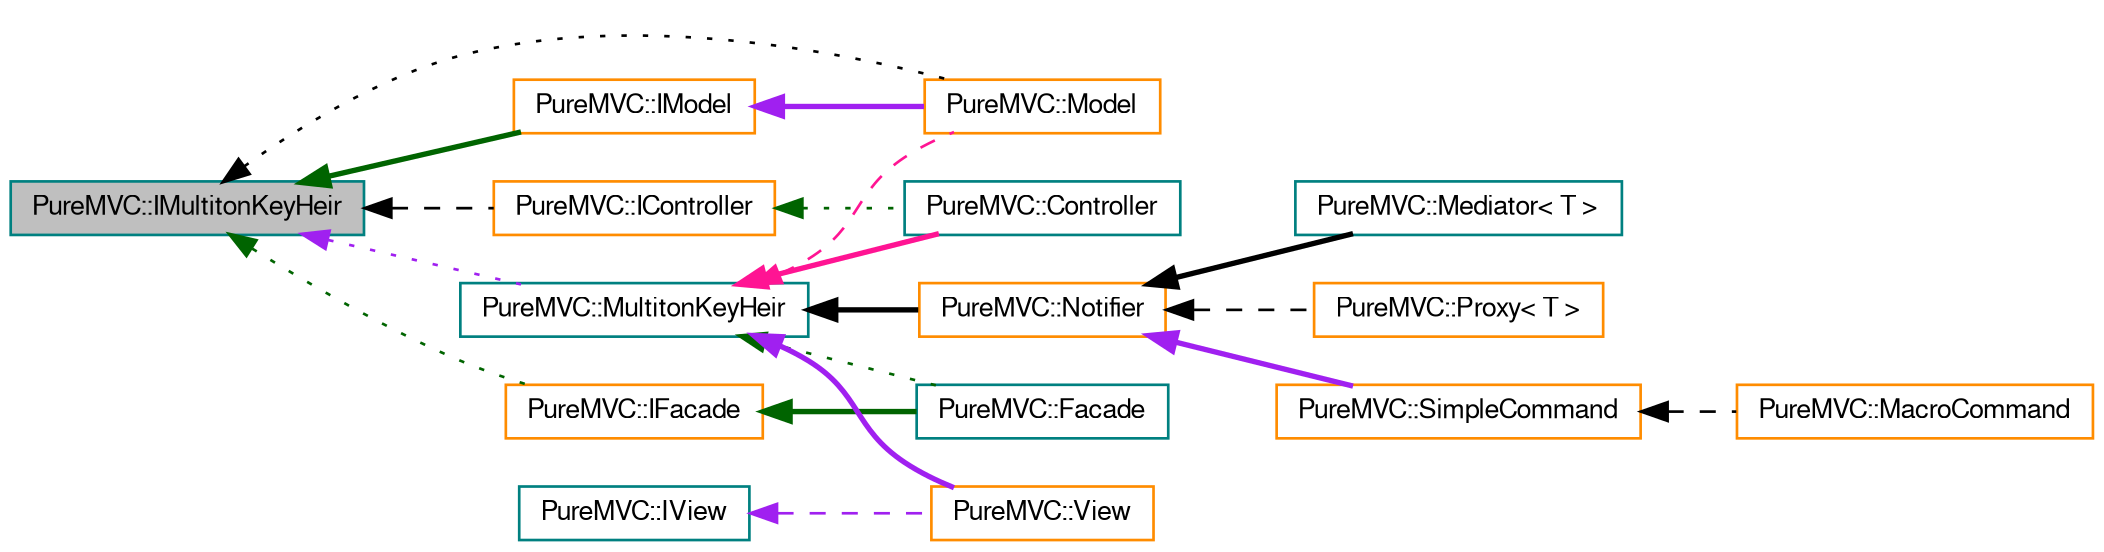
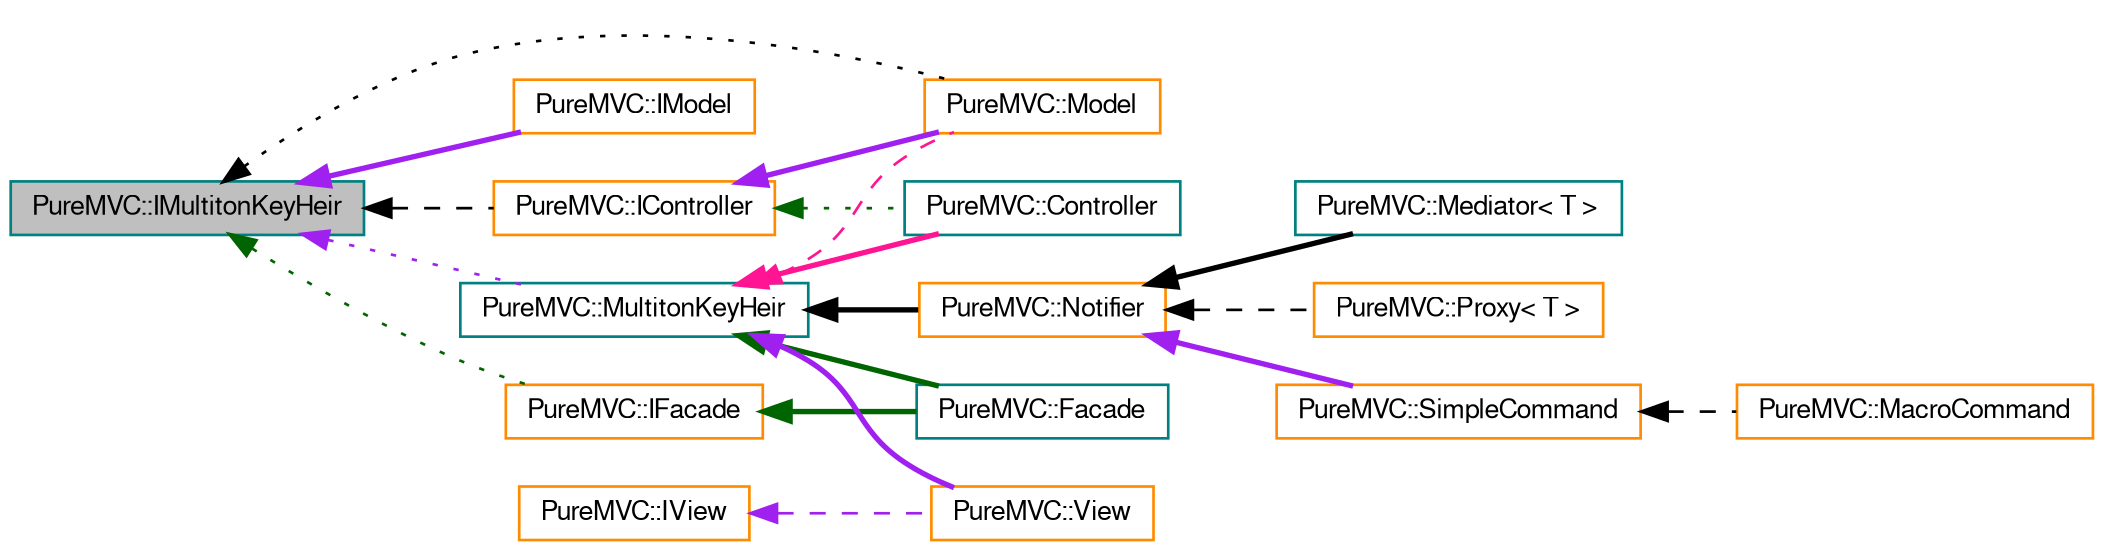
edge "PureMVC::Model" -> "PureMVC::IModel": now "PureMVC::Model" -> "PureMVC::IController"
edge "PureMVC::IModel" -> "PureMVC::IMultitonKeyHeir": color darkgreen -> purple
edge "PureMVC::Facade" -> "PureMVC::MultitonKeyHeir": style dotted -> bold
node "PureMVC::IView": color teal -> darkorange
